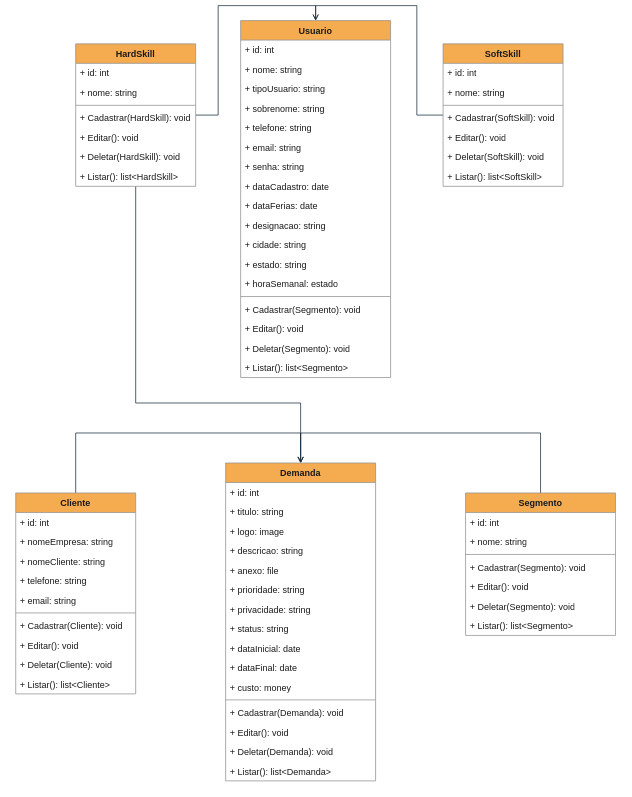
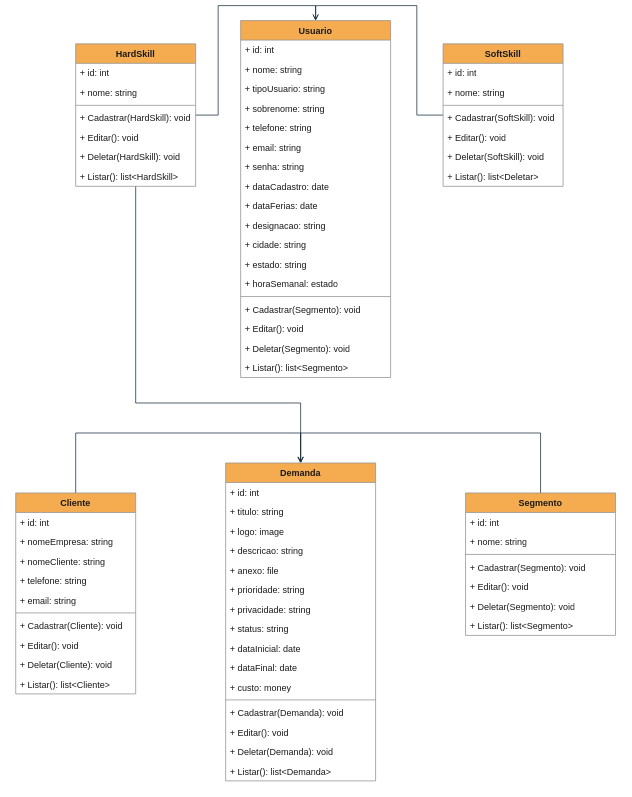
node "+ Listar(): list<SoftSkill>": label "+ Listar(): list<SoftSkill>" -> "+ Listar(): list<Deletar>"
